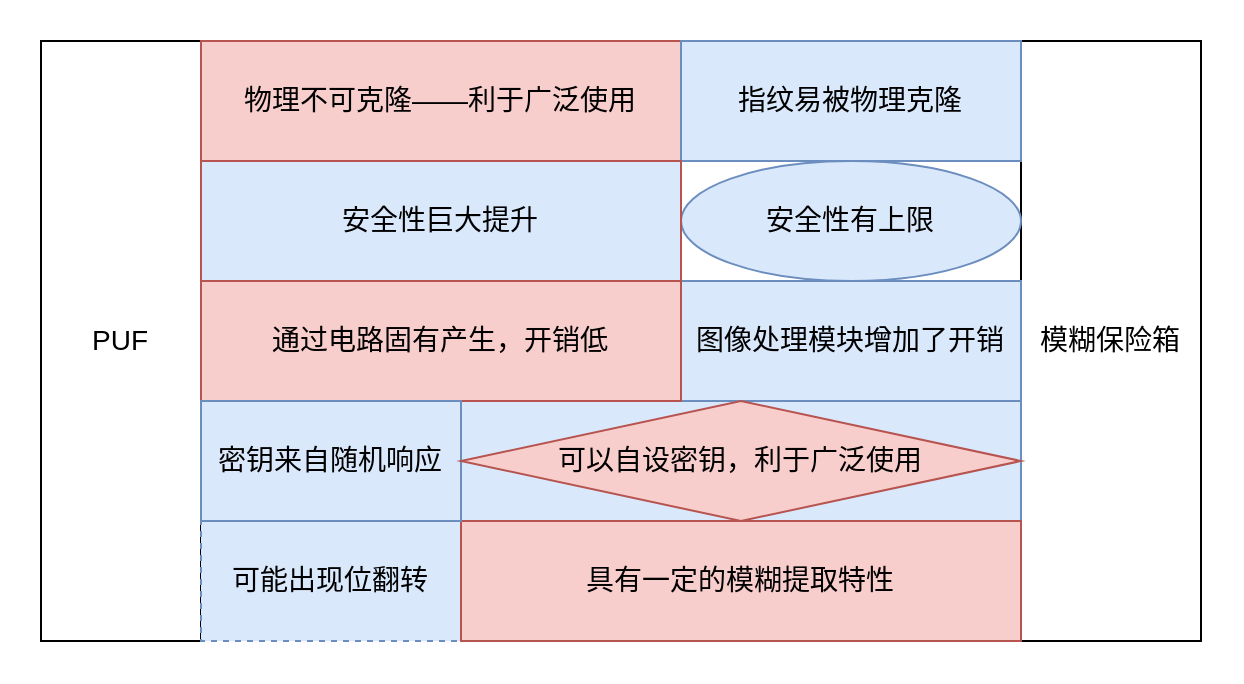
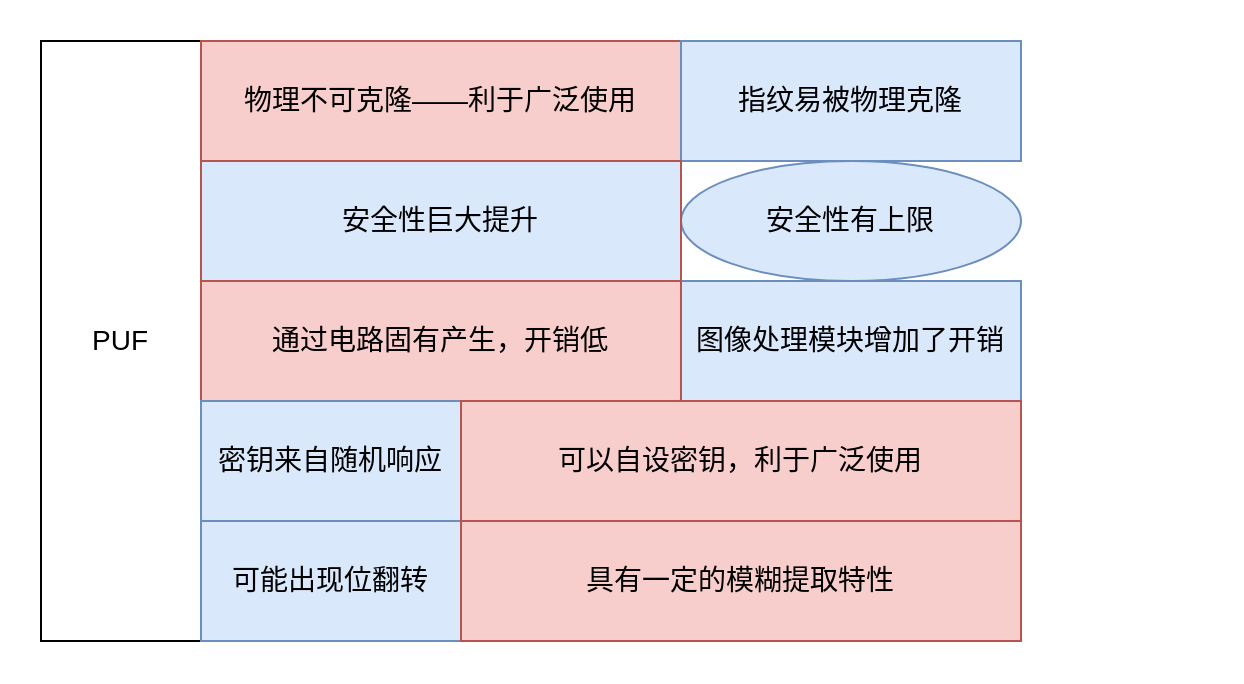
node "模糊保险箱": removed
node "可以自设密钥，利于广泛使用": shape diamond -> rectangle
node "可能出现位翻转": style dashed -> solid
